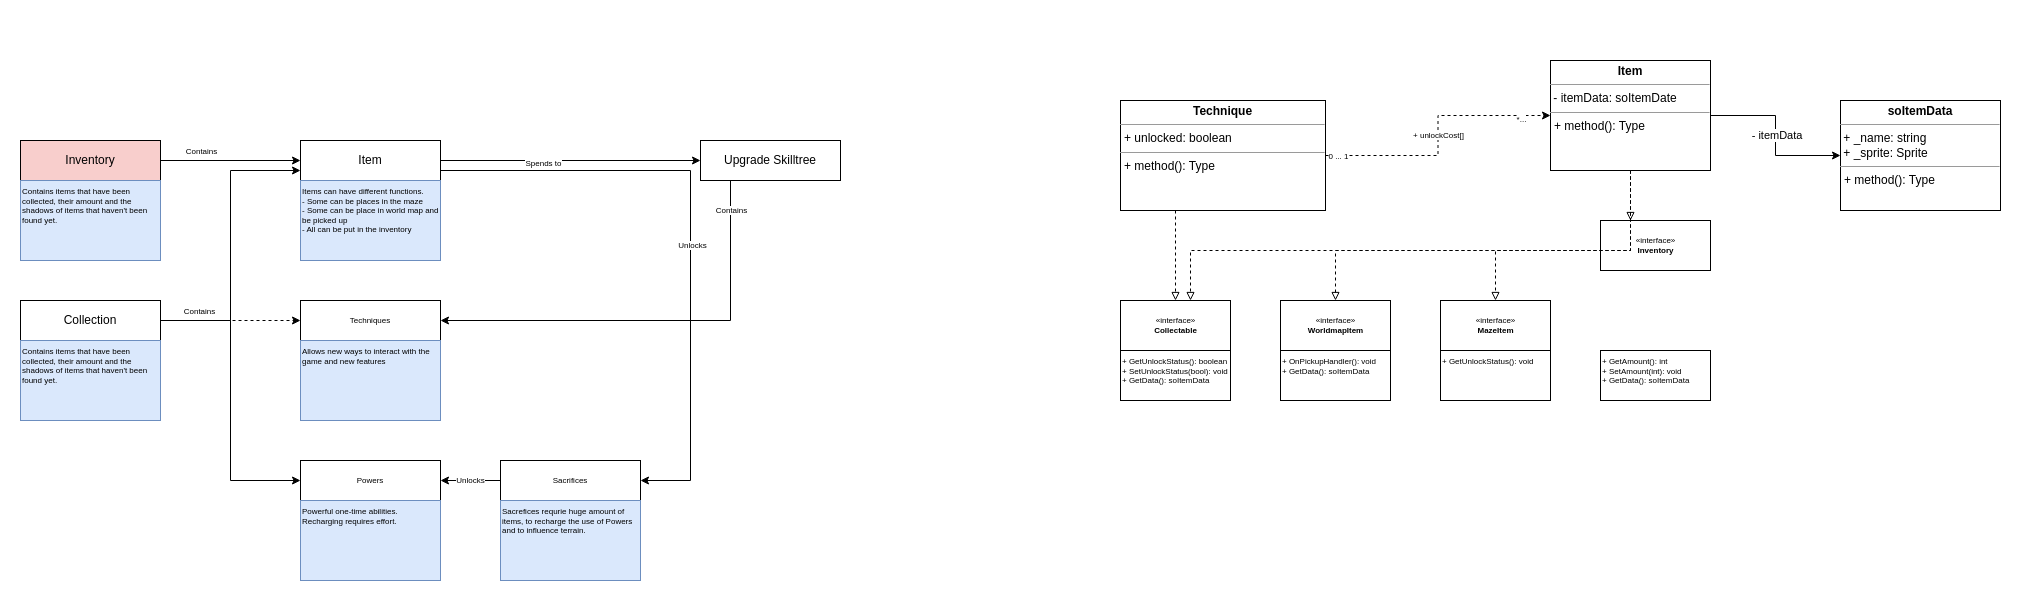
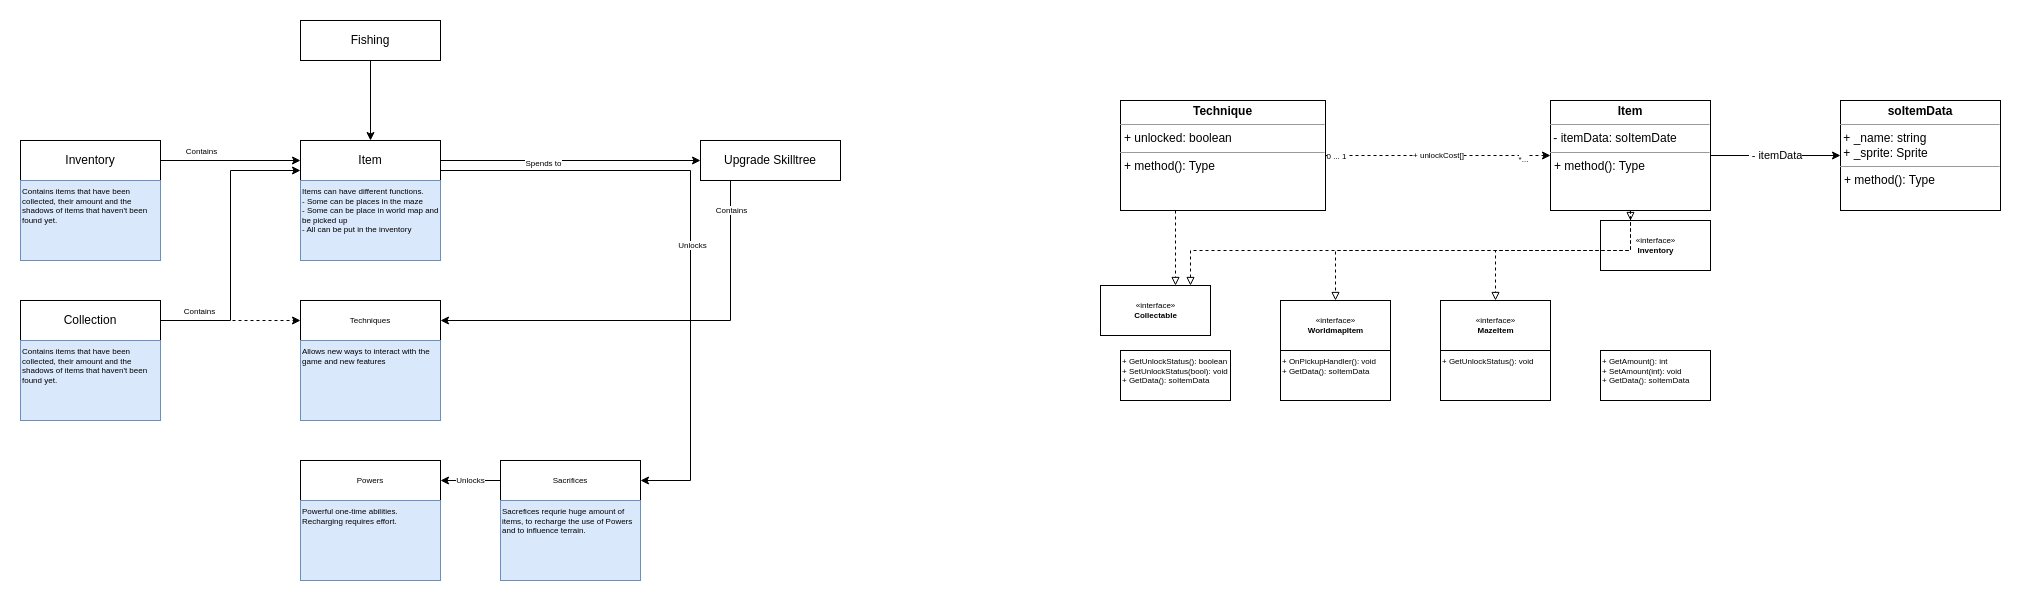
node "Fishing": added
edge "Fishing" -> "Item": added
node "Item - itemData: soItemDate + method(): Type": moved (1631, 116) -> (1631, 156)
node "Inventory": fillcolor #f8cecc -> #ffffff
node "«interface» Collectable": moved (1176, 326) -> (1156, 311)
edge "Collection" -> "Powers": removed
